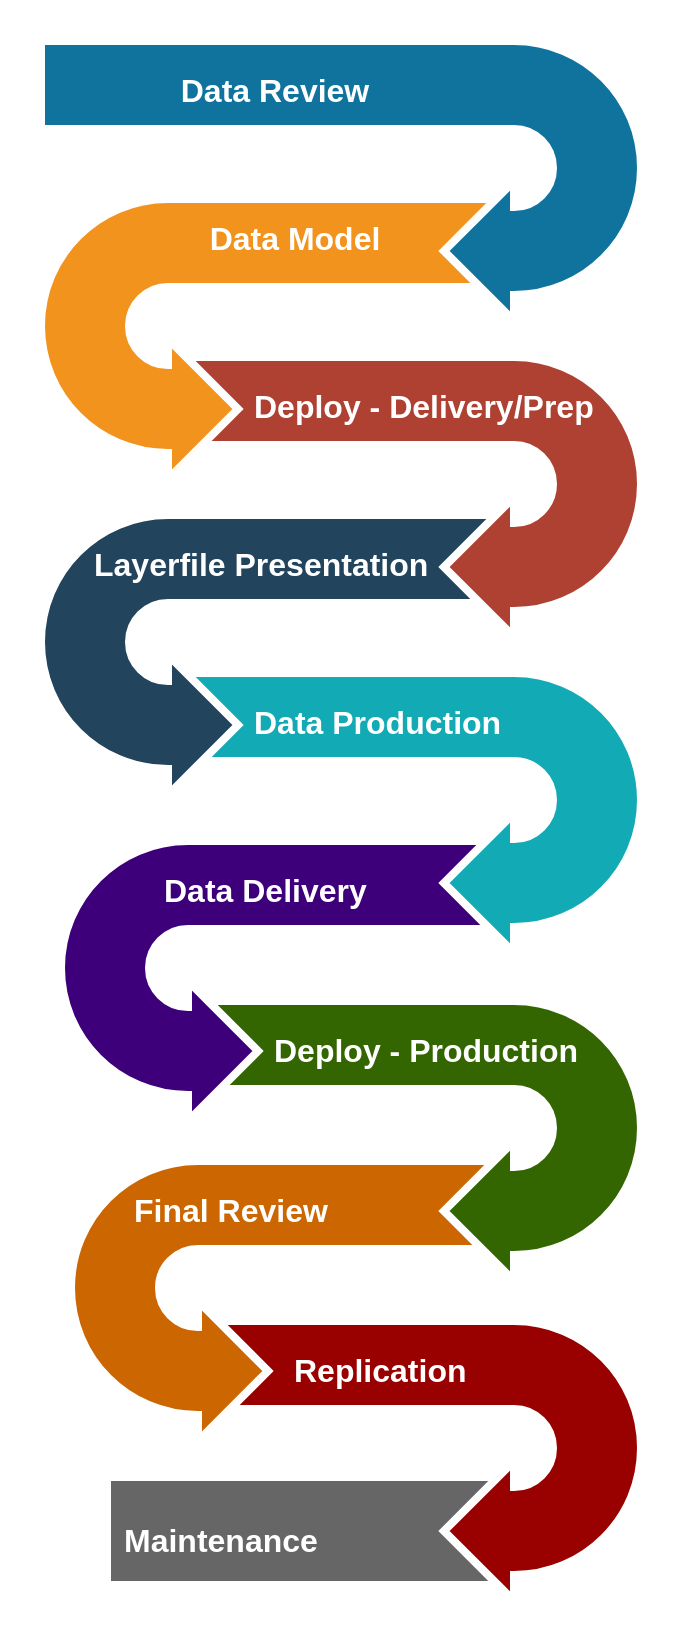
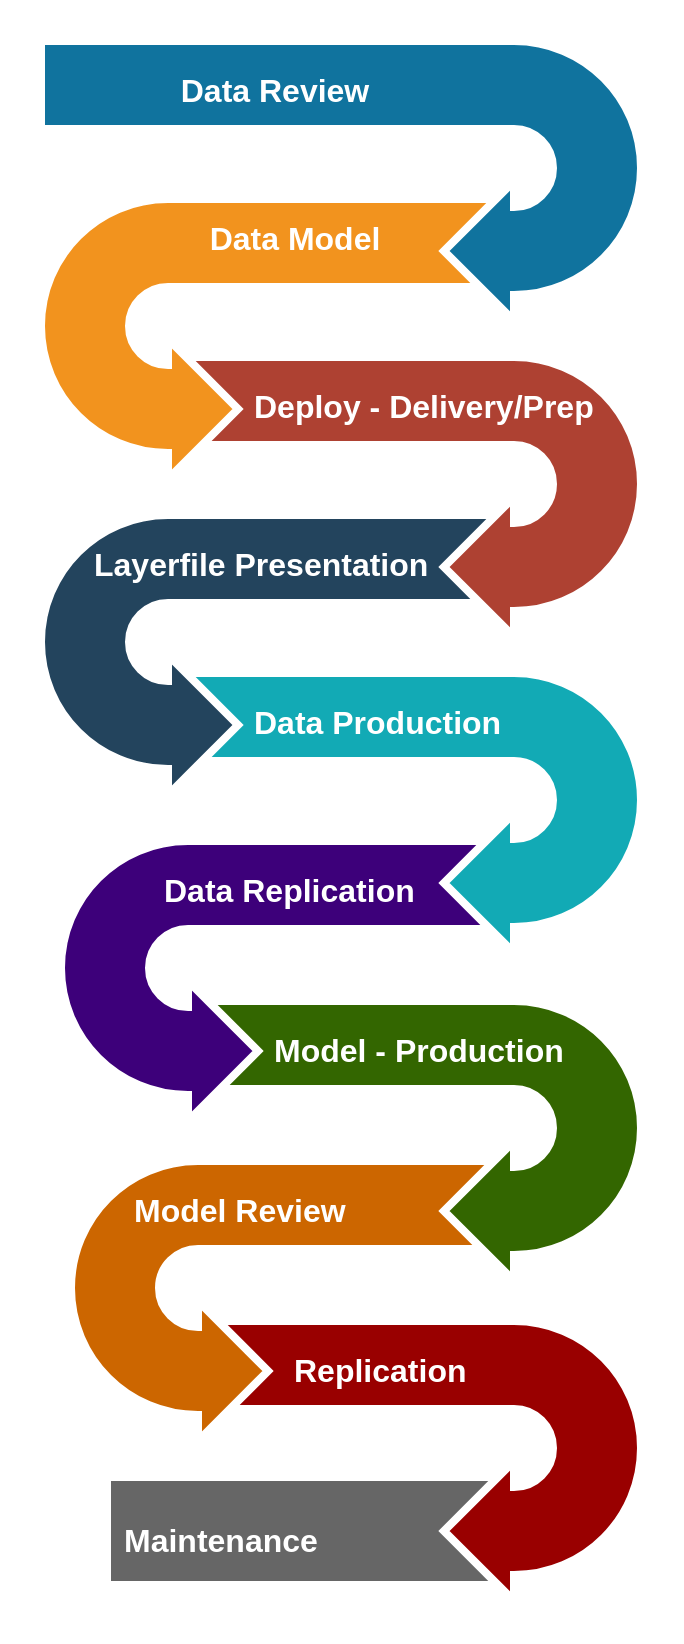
node "Data Delivery": label "Data Delivery" -> "Data Replication"
node "Deploy - Production": label "Deploy - Production" -> "Model - Production"
node "Final Review": label "Final Review" -> "Model Review"
